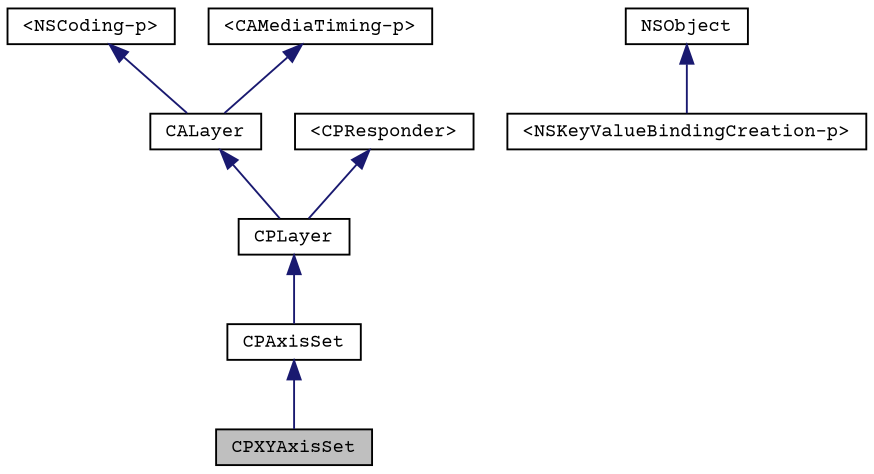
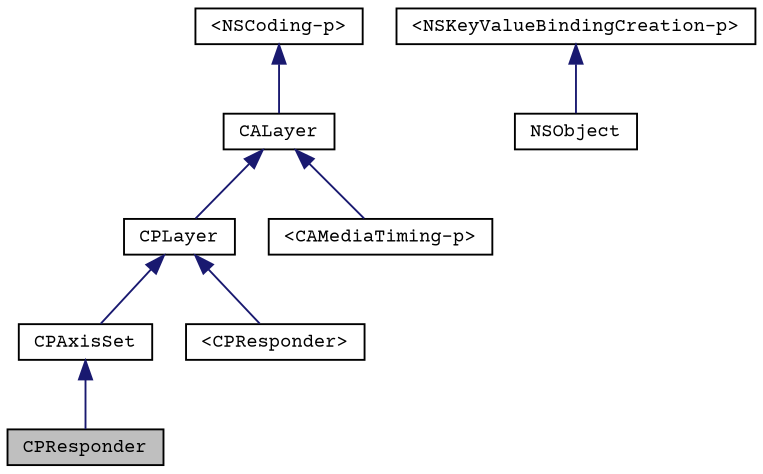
edge "CALayer" -> "<CAMediaTiming-p>": reversed
edge "<NSKeyValueBindingCreation-p>" -> "NSObject": reversed
edge "CPLayer" -> "<CPResponder>": reversed
node "CPXYAxisSet": label "CPXYAxisSet" -> "CPResponder"
